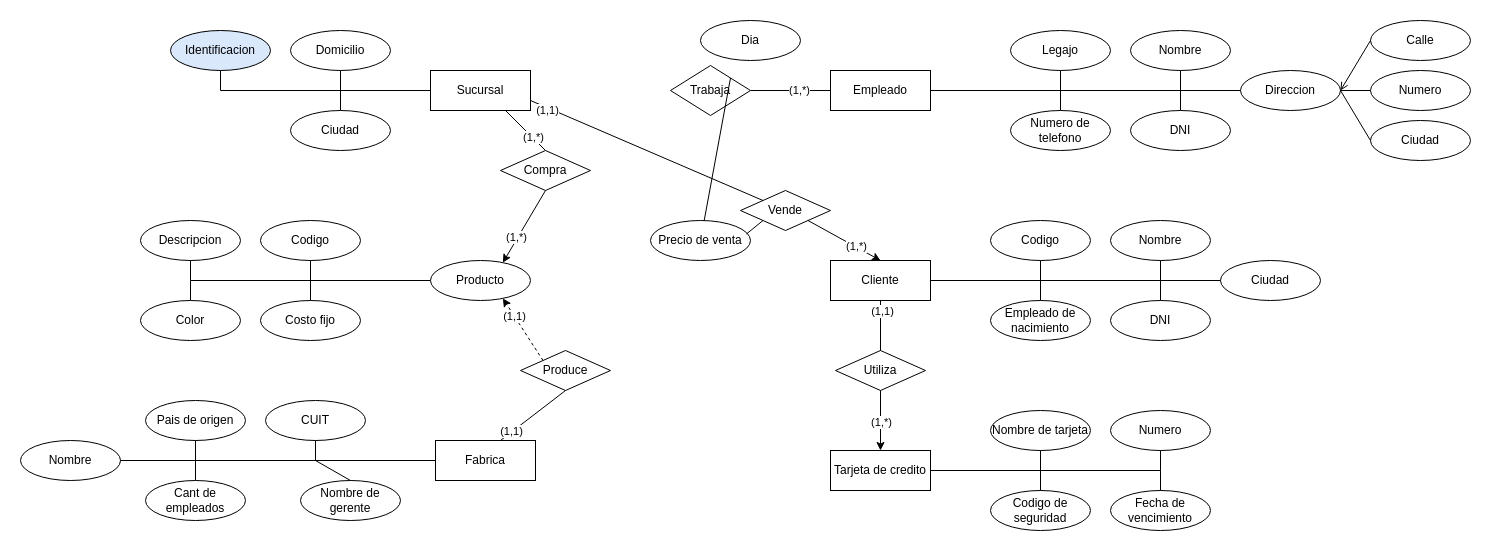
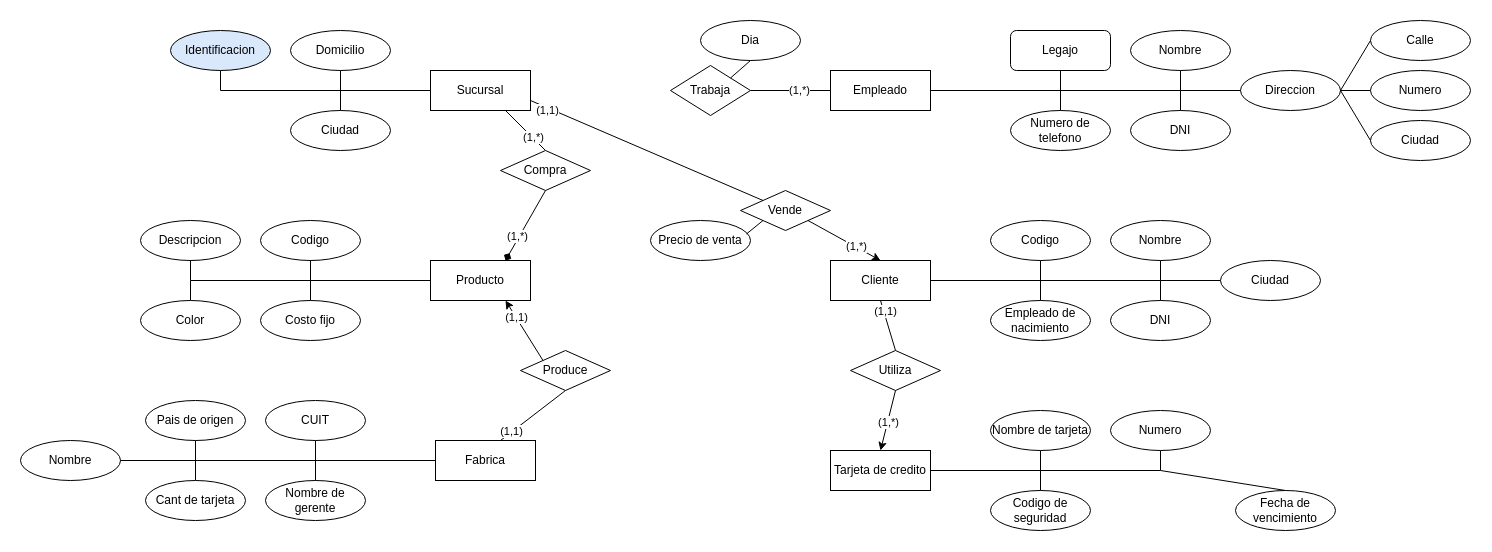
node "Legajo": shape ellipse -> rounded rectangle
edge "Calle" -> "Direccion": arrowhead open -> none
edge "Trabaja" -- "Precio de venta": now "Trabaja" -- "Dia"
edge "Compra" -> "Producto": arrowhead classic -> diamond
node "Producto": shape ellipse -> rectangle
edge "Produce" -> "Producto": style dashed -> solid
node "Utiliza": moved (881, 371) -> (896, 371)
node "Cant de empleados": label "Cant de empleados" -> "Cant de tarjeta"
node "Nombre de gerente": moved (351, 501) -> (316, 501)
node "Fecha de vencimiento": moved (1161, 511) -> (1286, 511)
